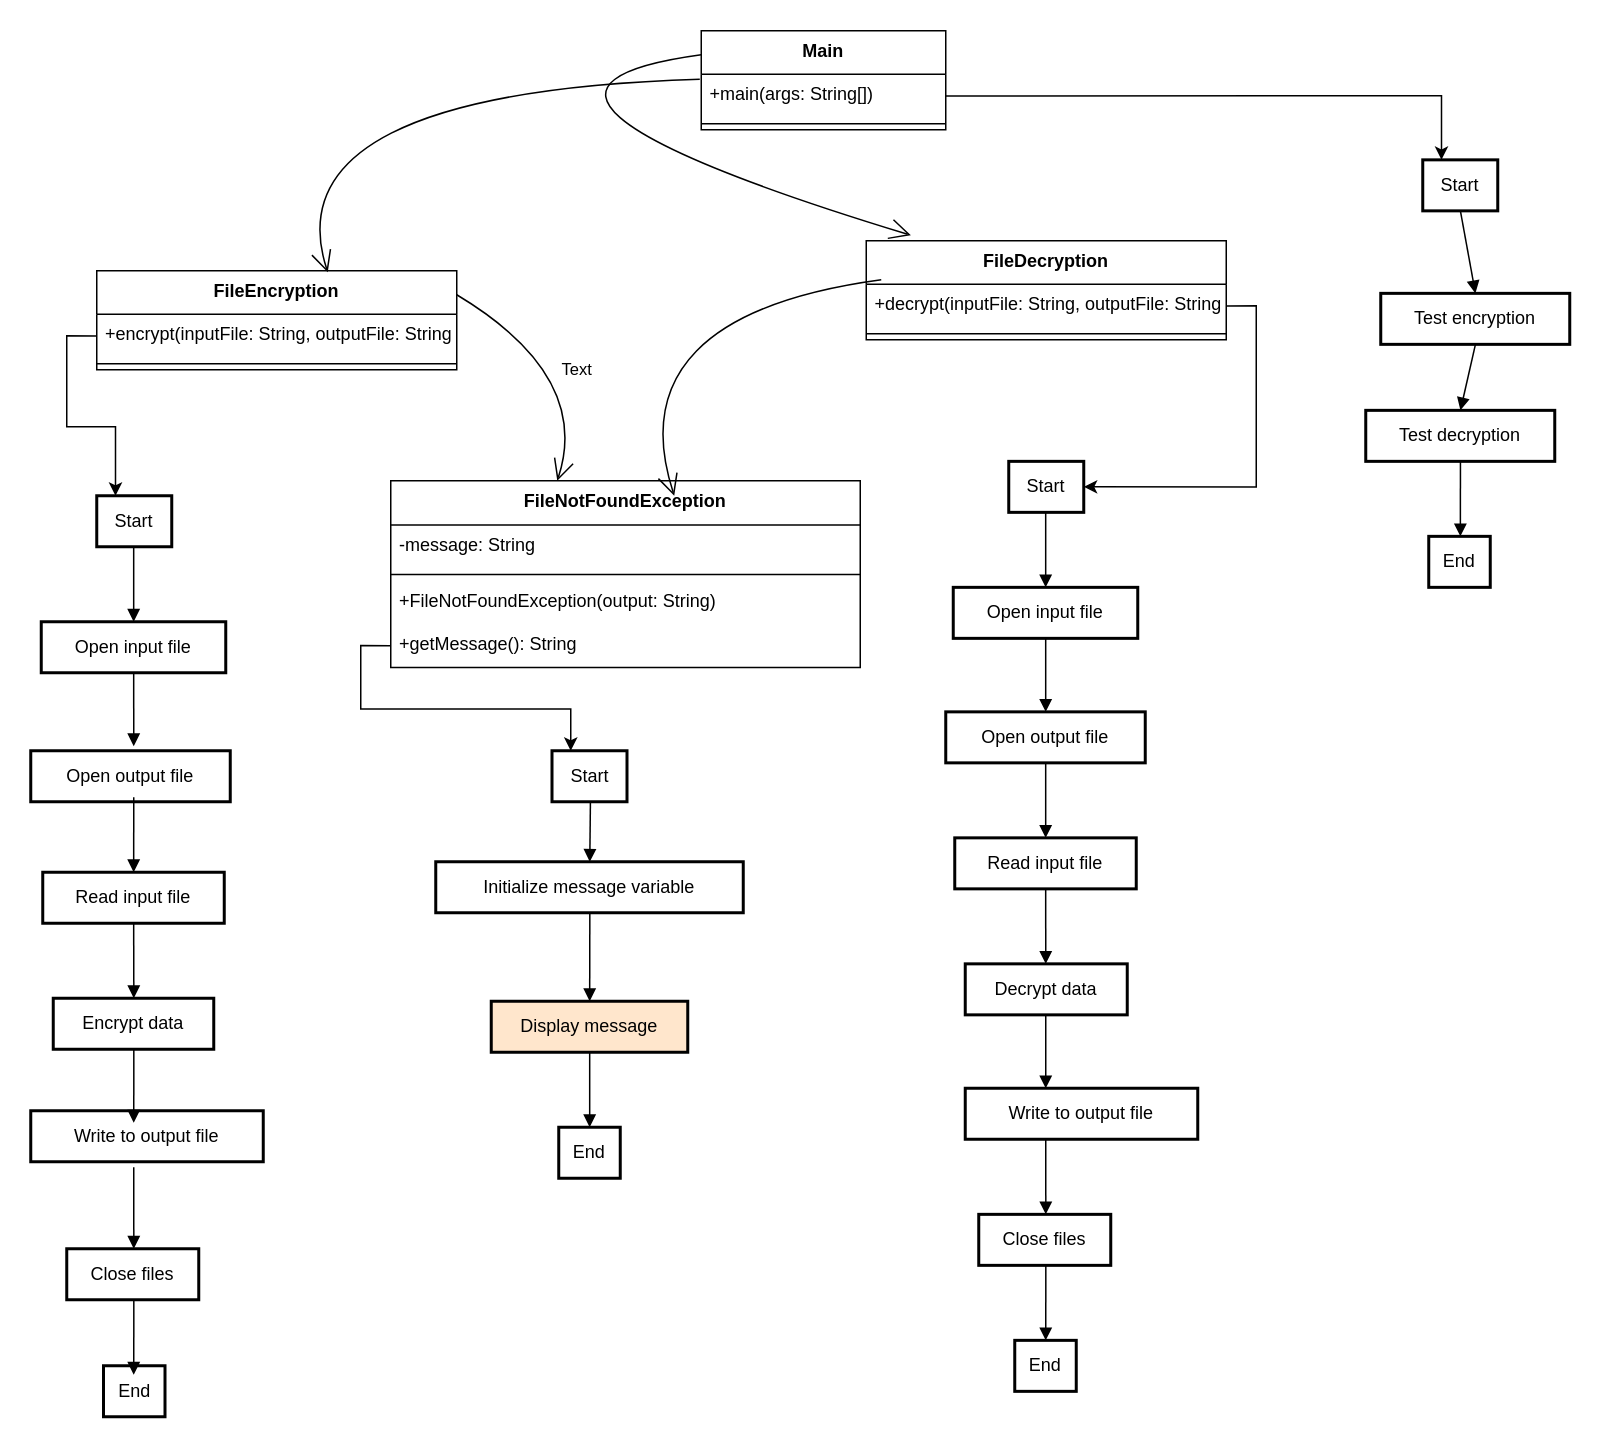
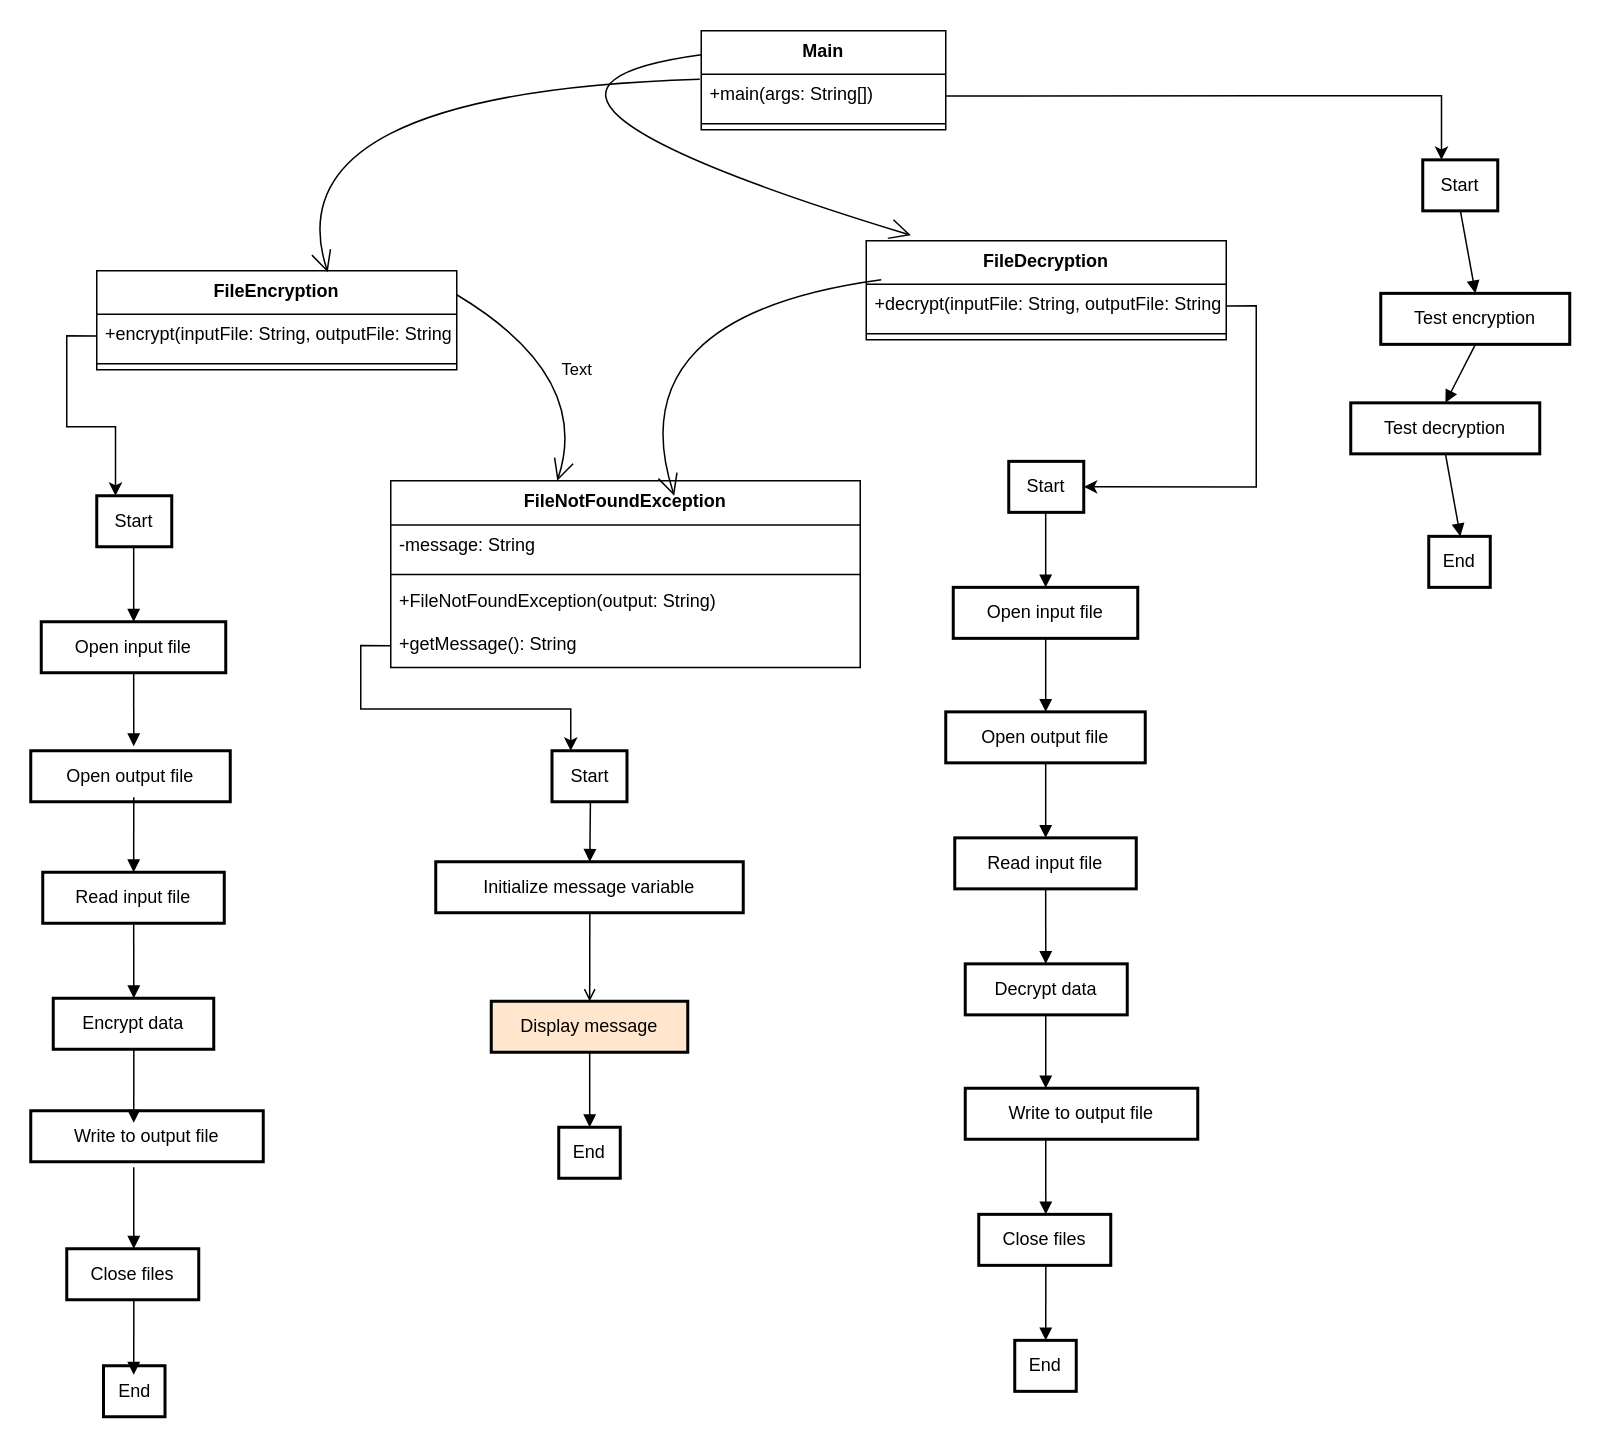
node "Test decryption": moved (1460, 436) -> (1445, 428)
edge "Initialize message variable" -> "Display message": arrowhead block -> open
